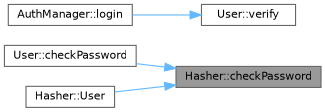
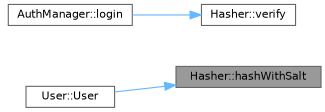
node "User::verify": label "User::verify" -> "Hasher::verify"
node "User::checkPassword": removed
node "Hasher::checkPassword": label "Hasher::checkPassword" -> "Hasher::hashWithSalt"
node "Hasher::User": label "Hasher::User" -> "User::User"
